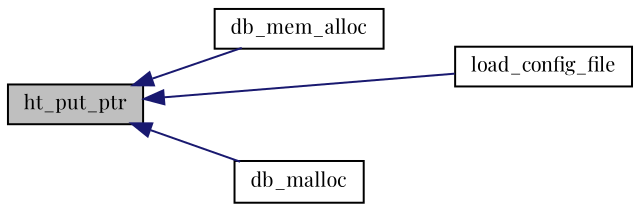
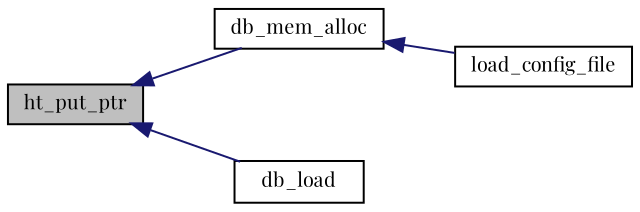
edge "load_config_file" -> "ht_put_ptr": now "load_config_file" -> "db_mem_alloc"
node "db_malloc": label "db_malloc" -> "db_load"
